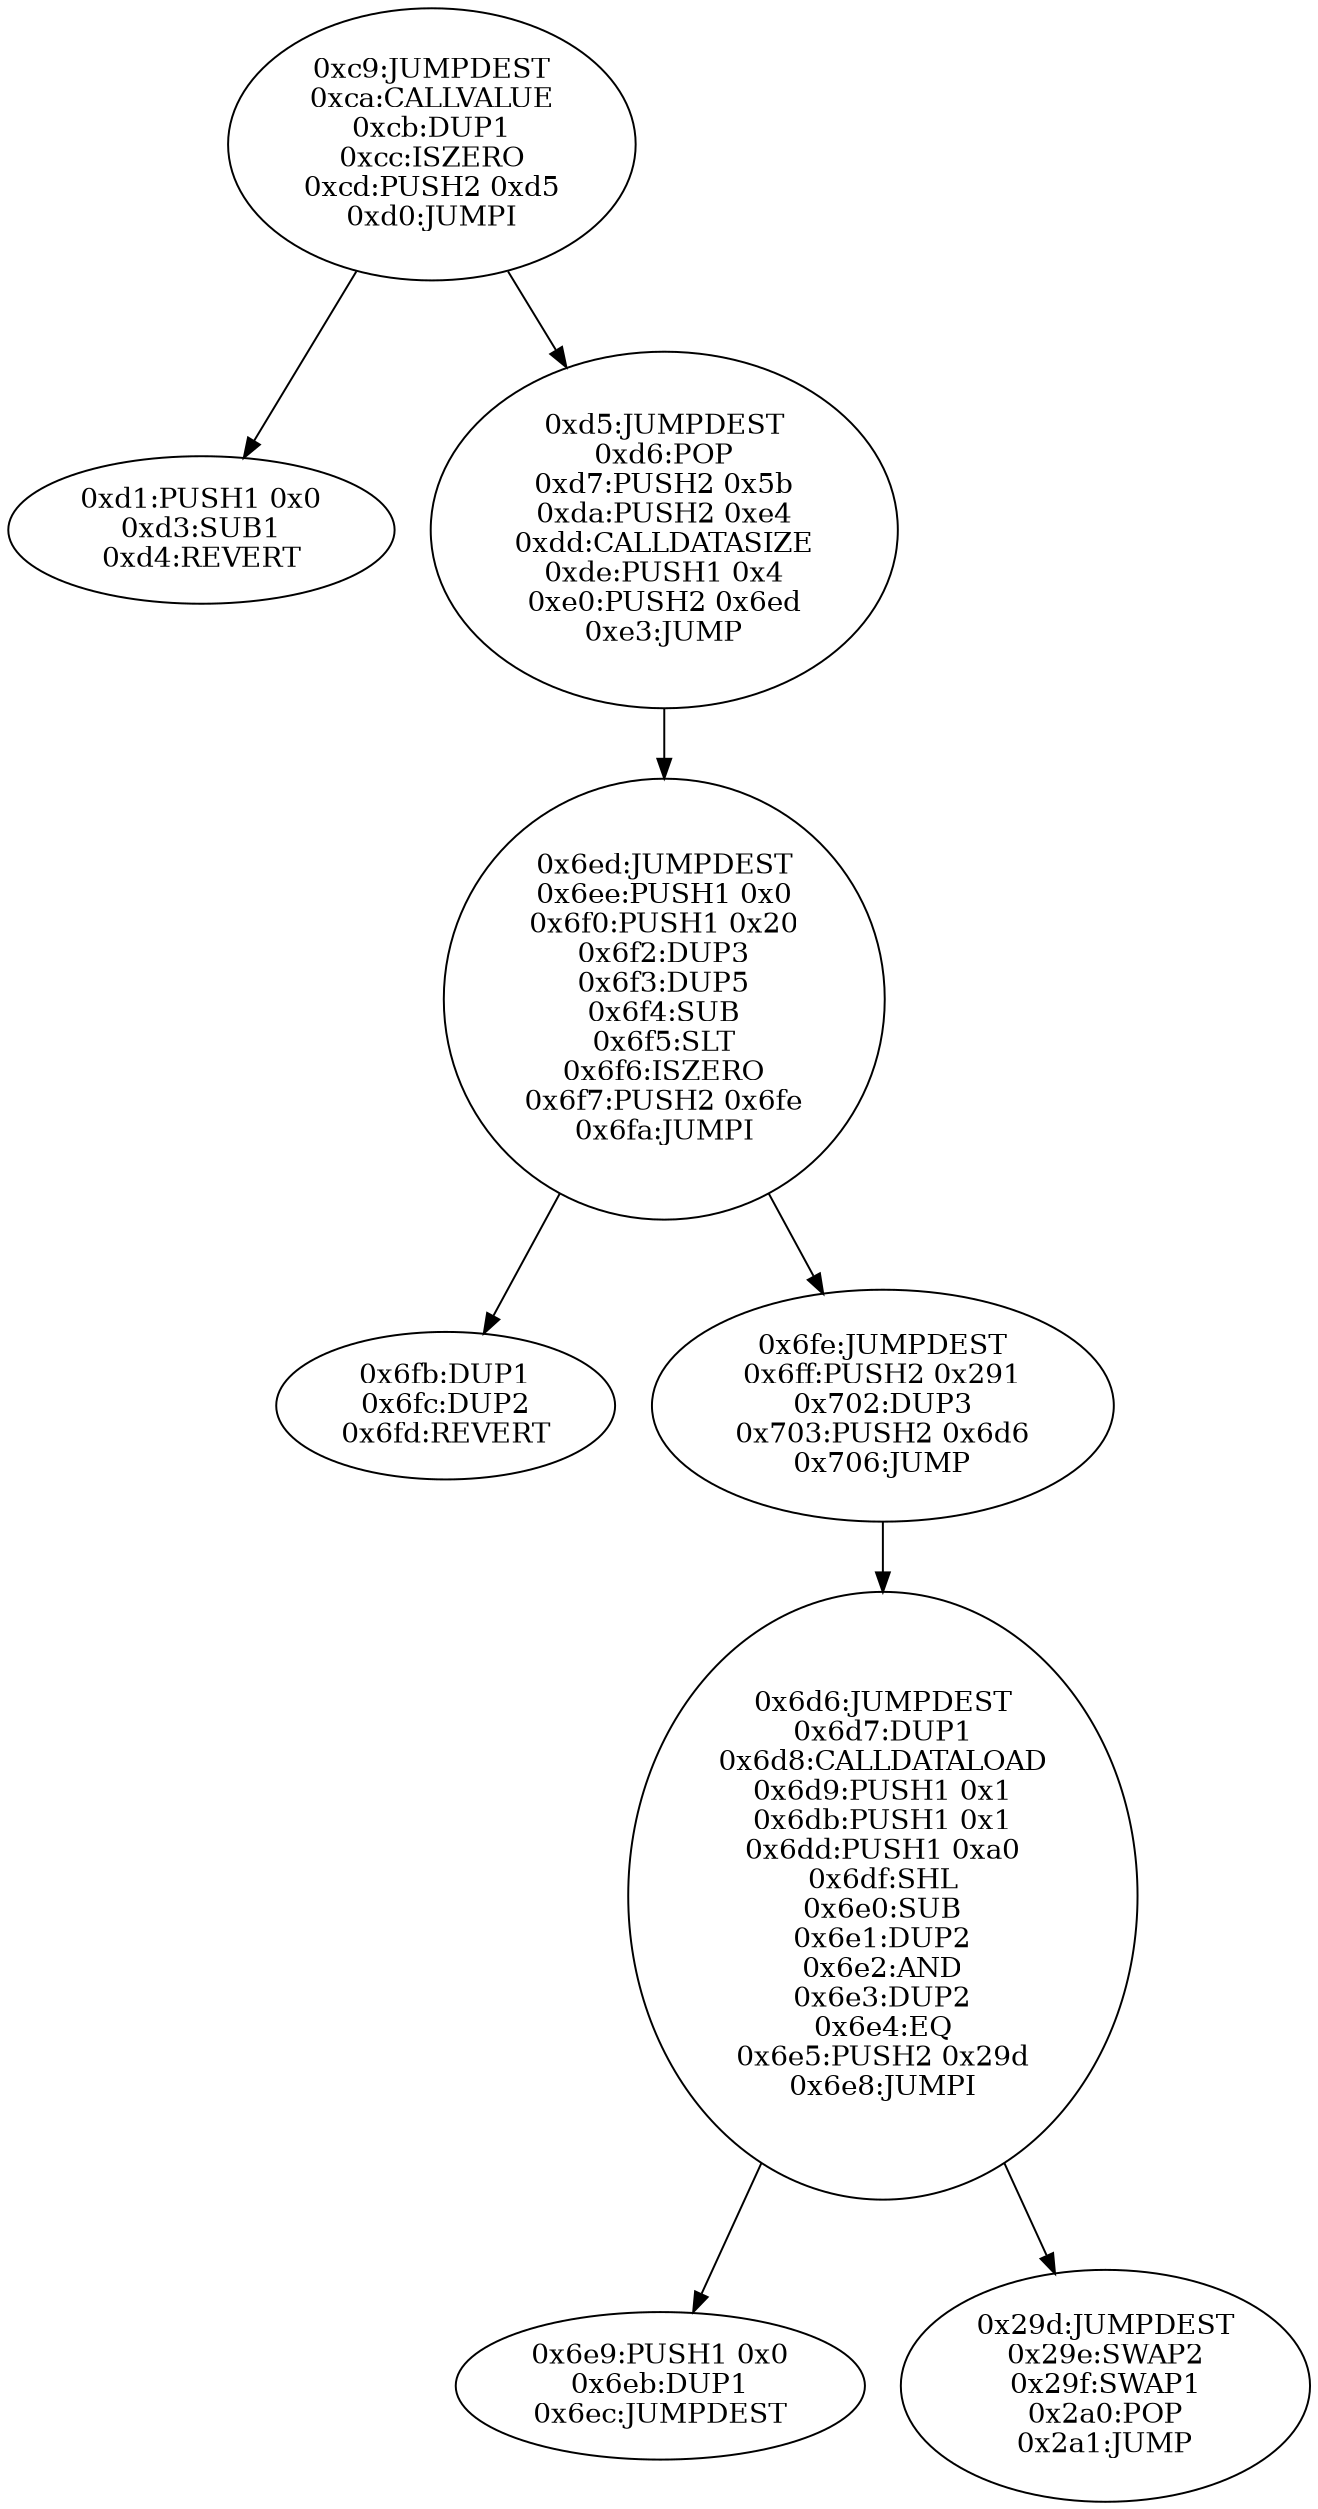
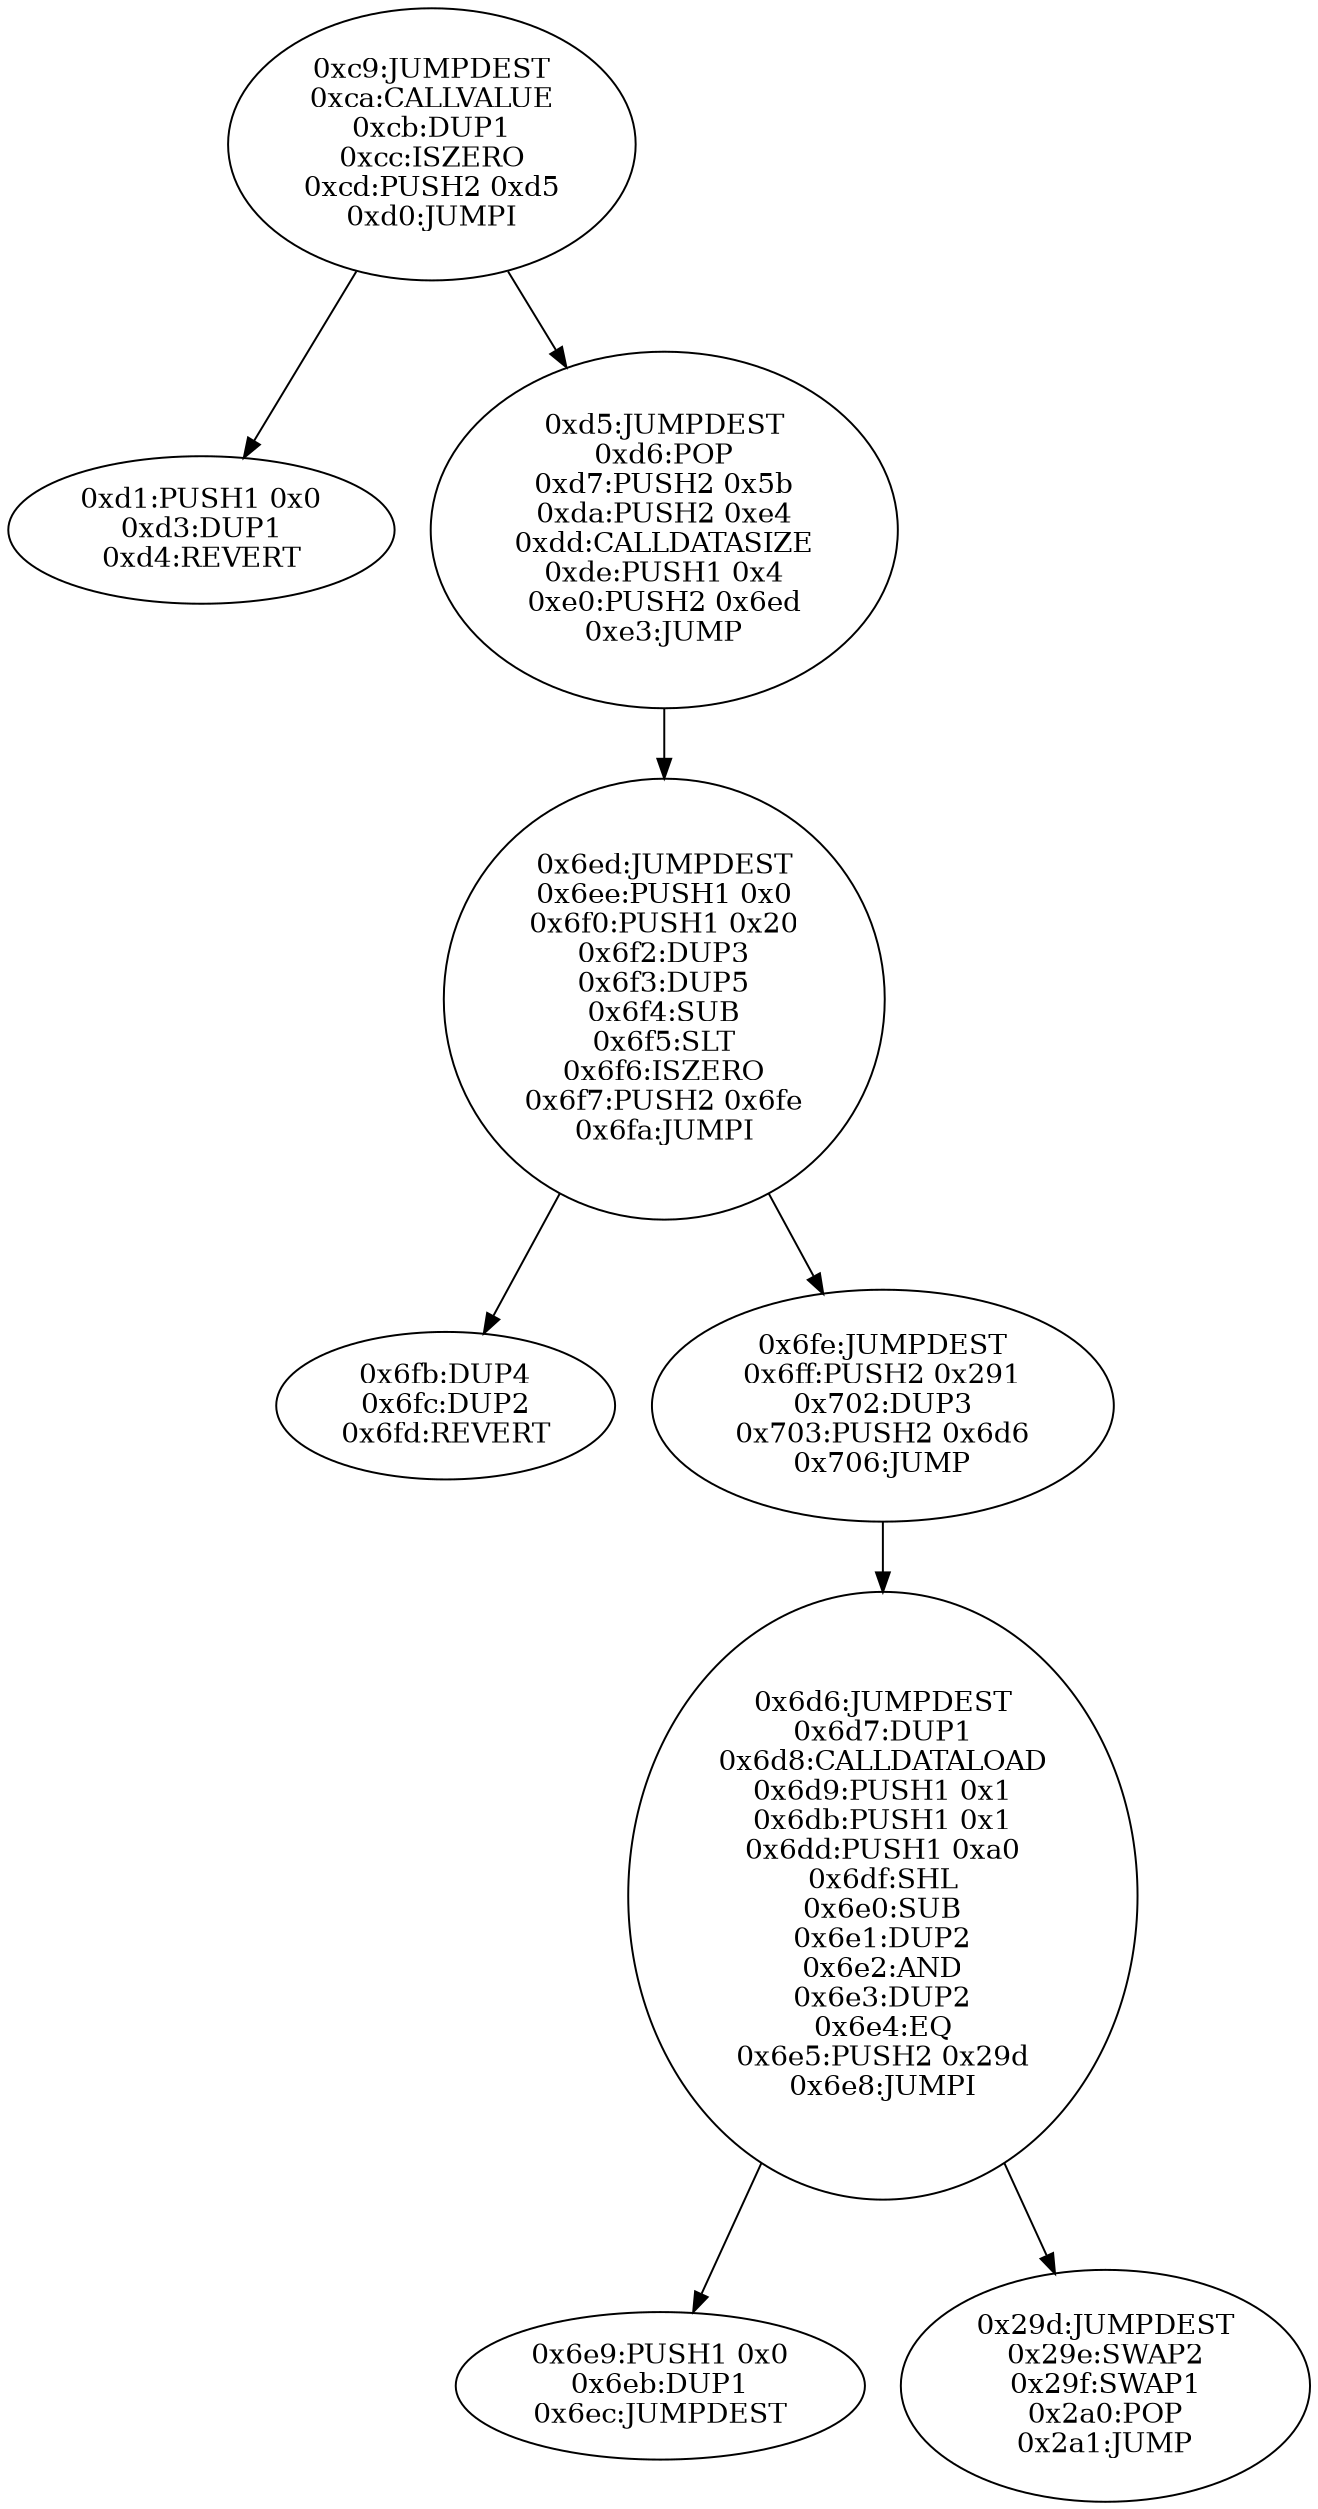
node "0xd1:PUSH1 0x0 0xd3:SUB1 0xd4:REVERT": label "0xd1:PUSH1 0x0 0xd3:SUB1 0xd4:REVERT" -> "0xd1:PUSH1 0x0 0xd3:DUP1 0xd4:REVERT"
node "0x6fb:DUP1 0x6fc:DUP2 0x6fd:REVERT": label "0x6fb:DUP1 0x6fc:DUP2 0x6fd:REVERT" -> "0x6fb:DUP4 0x6fc:DUP2 0x6fd:REVERT"
